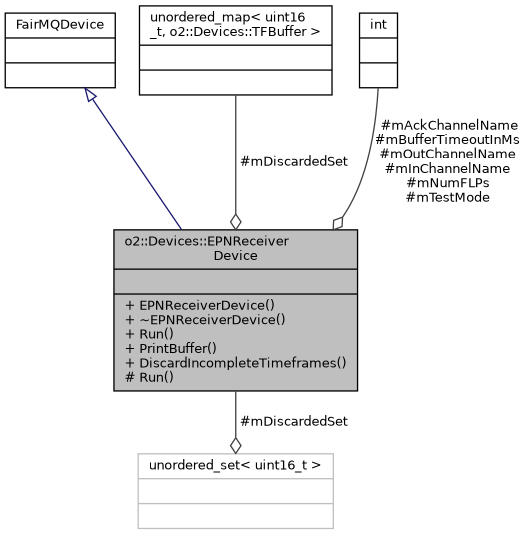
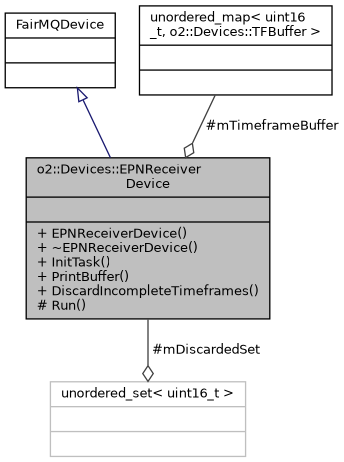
node "int": removed
edge "unordered_map< uint16" -> "o2::Devices::EPNReceiver": label " #mDiscardedSet" -> " #mTimeframeBuffer"
node "o2::Devices::EPNReceiver": text "+ Run()" -> "+ InitTask()"
